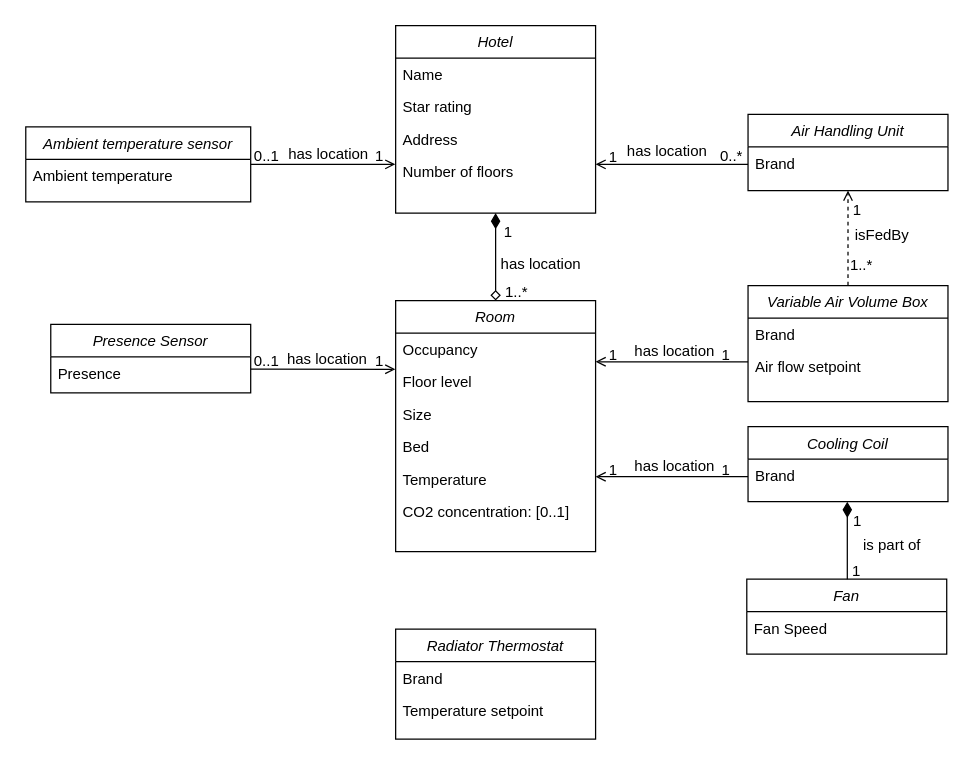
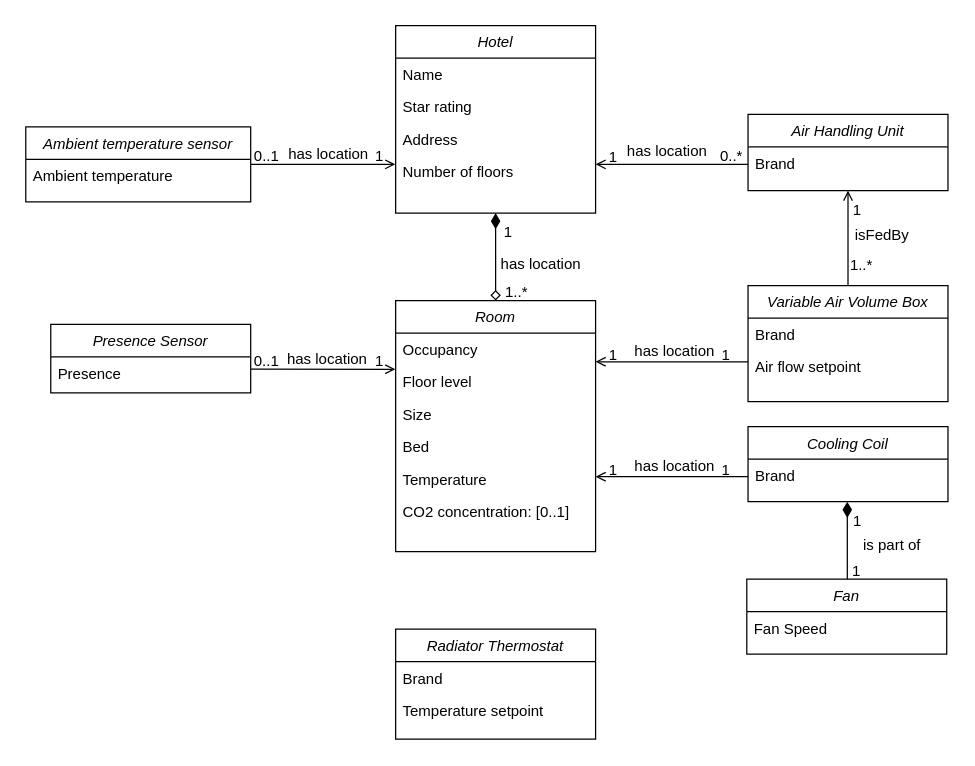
edge "Variable Air Volume Box" -> "Air Handling Unit": style dashed -> solid
